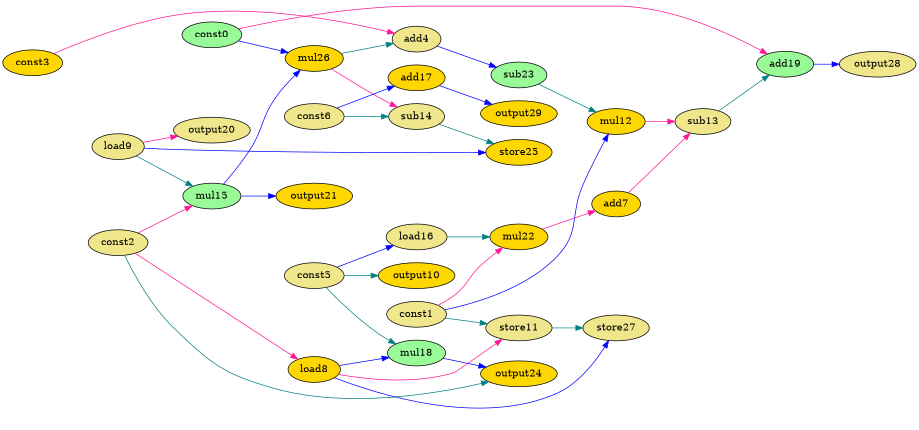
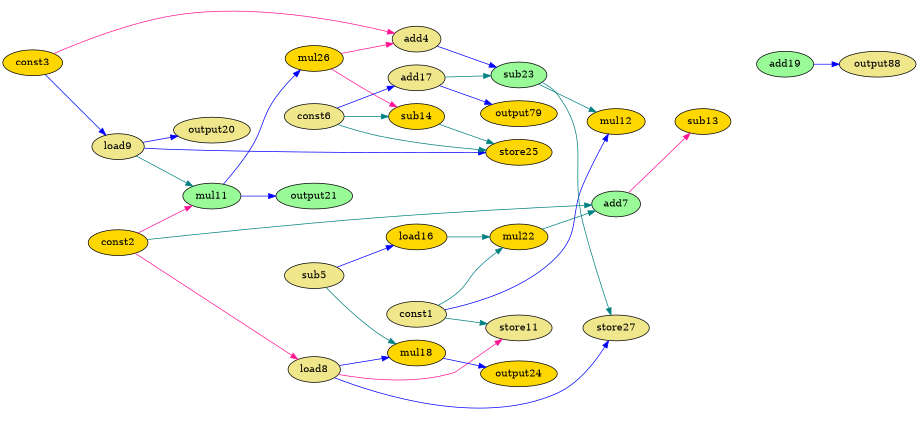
node "const0": removed
edge "mul26" -> "add4": color teal -> deeppink
node "output28": label "output28" -> "output88"
edge "add17" -> "sub23": added
node "add17": fillcolor gold -> khaki
edge "sub13" -> "add19": removed
edge "const3" -> "load9": added
node "output29": label "output29" -> "output79"
node "sub14": fillcolor khaki -> gold
edge "mul12" -> "sub13": removed
node "sub13": fillcolor khaki -> gold
edge "load9" -> "output20": color deeppink -> blue
edge "const6" -> "store25": added
node "mul15": label "mul15" -> "mul11"
node "output21": fillcolor gold -> palegreen
node "add7": fillcolor gold -> palegreen
edge "mul22" -> "add7": color deeppink -> teal
node "load16": fillcolor khaki -> gold
node "const2": fillcolor khaki -> gold
node "const5": label "const5" -> "sub5"
node "output10": removed
edge "const1" -> "mul22": color deeppink -> teal
edge "store11" -> "store27": now "sub23" -> "store27"
node "mul18": fillcolor palegreen -> gold
node "load8": fillcolor gold -> khaki
edge "const2" -> "output24": now "const2" -> "add7"
